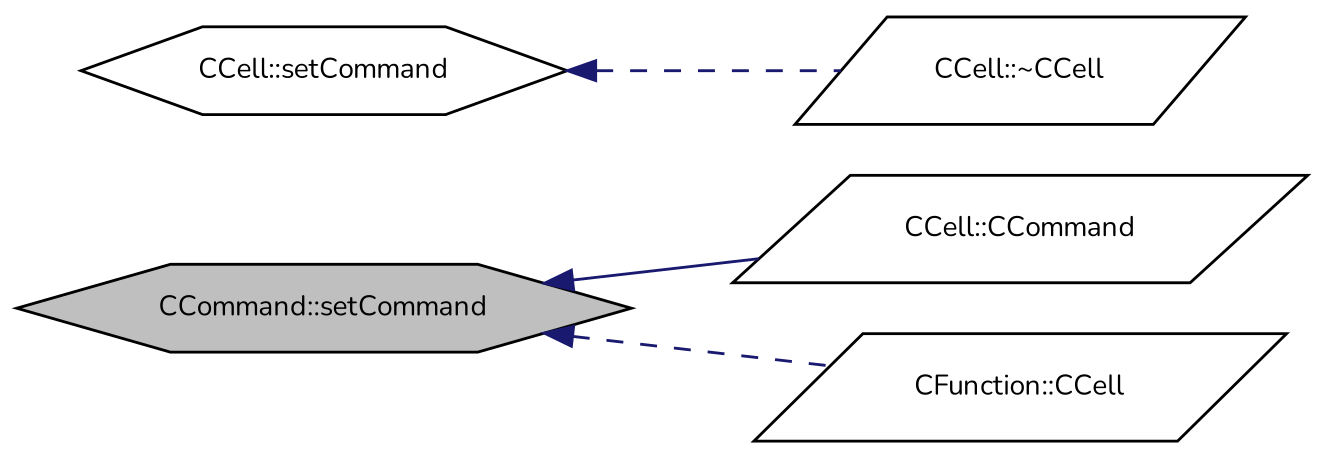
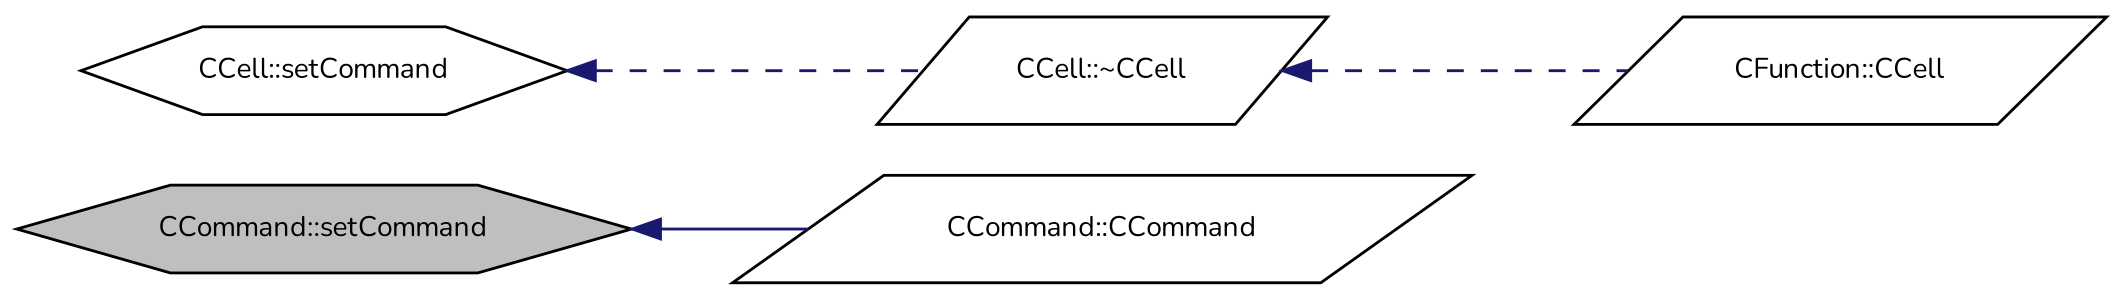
node "CCell::CCommand": label "CCell::CCommand" -> "CCommand::CCommand"
edge "CFunction::CCell" -> "CCommand::setCommand": now "CFunction::CCell" -> "CCell::~CCell"
